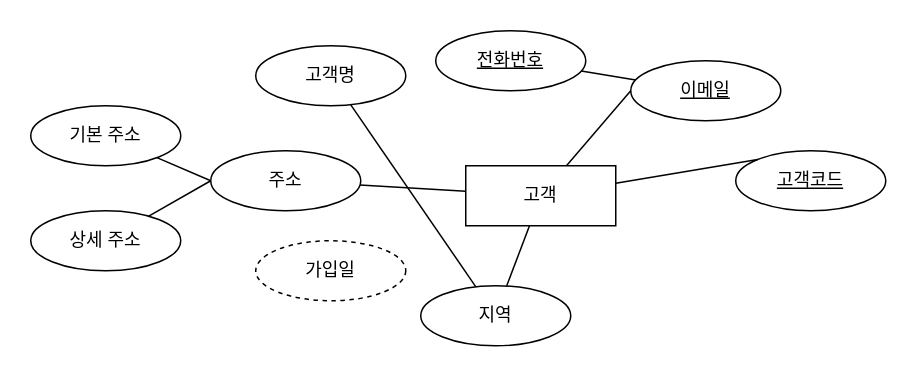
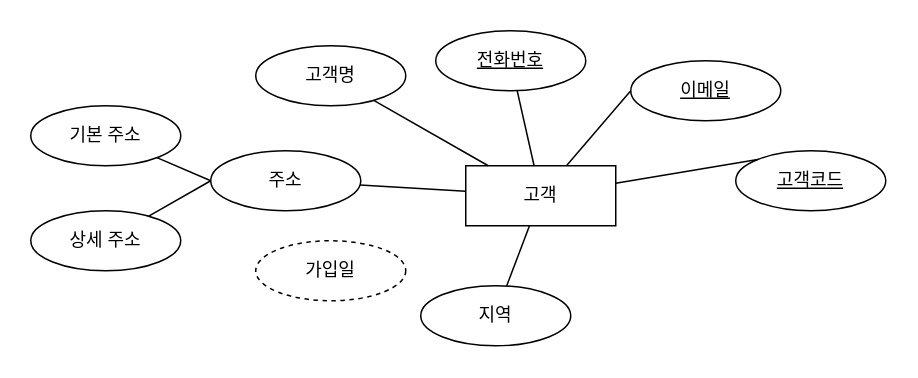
edge "전화번호" -- "이메일": now "전화번호" -- "고객"
edge "고객명" -- "지역": now "고객명" -- "고객"
